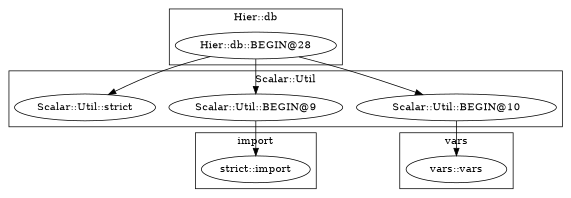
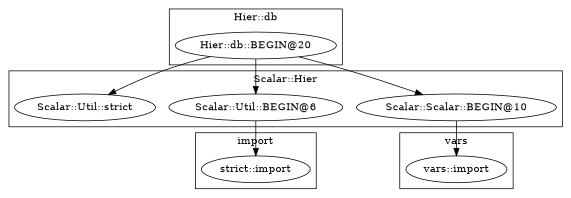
node "Hier::db::BEGIN@28": label "Hier::db::BEGIN@28" -> "Hier::db::BEGIN@20"
cluster "Scalar::Util": label "Scalar::Util" -> "Scalar::Hier"
node "Scalar::Util::BEGIN@9": label "Scalar::Util::BEGIN@9" -> "Scalar::Util::BEGIN@6"
node "Scalar::Util::BEGIN@10": label "Scalar::Util::BEGIN@10" -> "Scalar::Scalar::BEGIN@10"
node "vars::vars": label "vars::vars" -> "vars::import"
